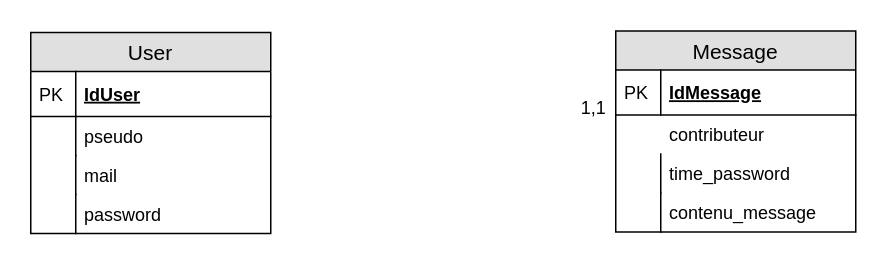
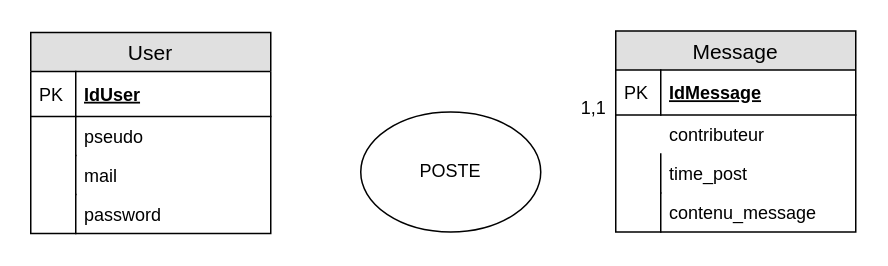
node "POSTE": added
node "time_password": label "time_password" -> "time_post"
